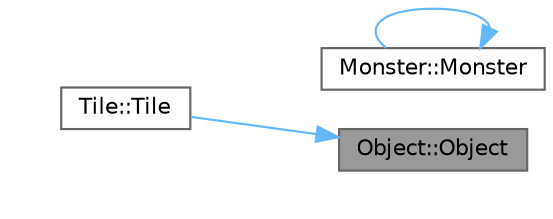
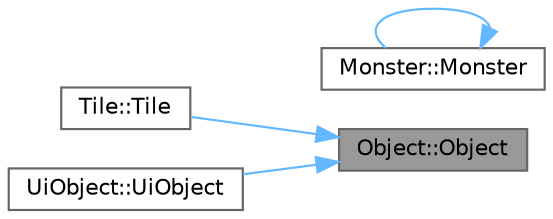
node "UiObject::UiObject": added
